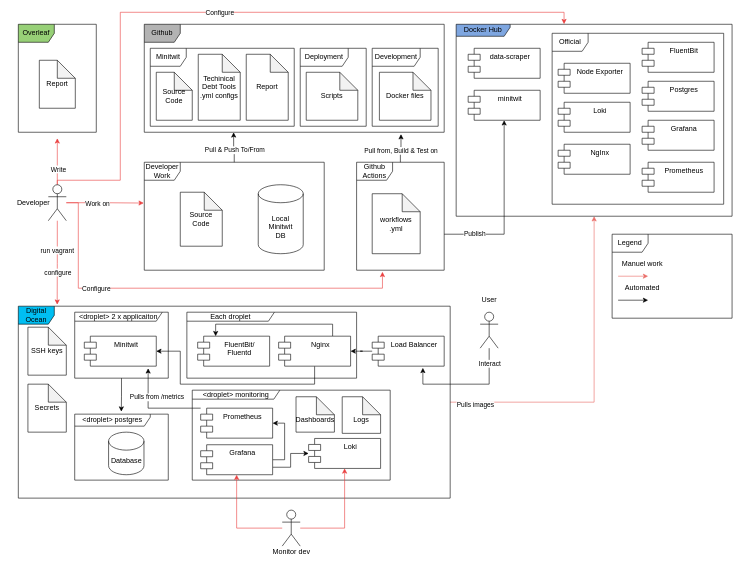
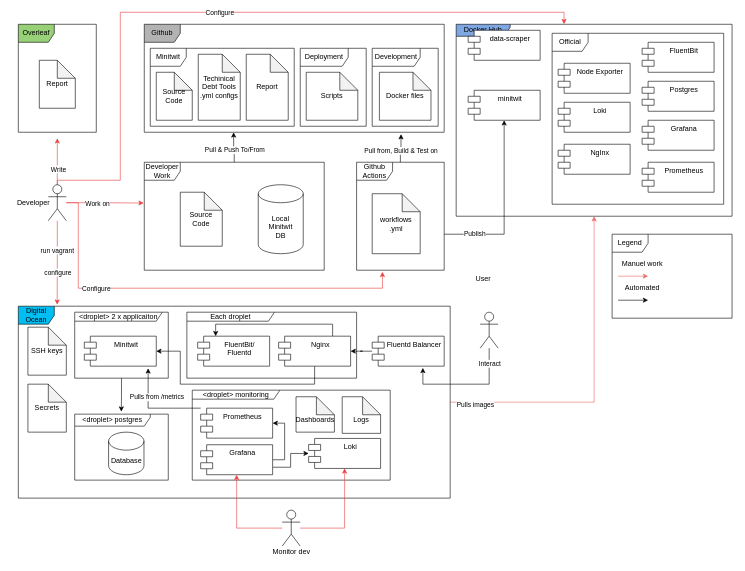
node "data-scraper": moved (504, 63) -> (504, 45)
node "User": moved (489, 300) -> (483, 279)
node "Load Balancer": label "Load Balancer" -> "Fluentd Balancer"
